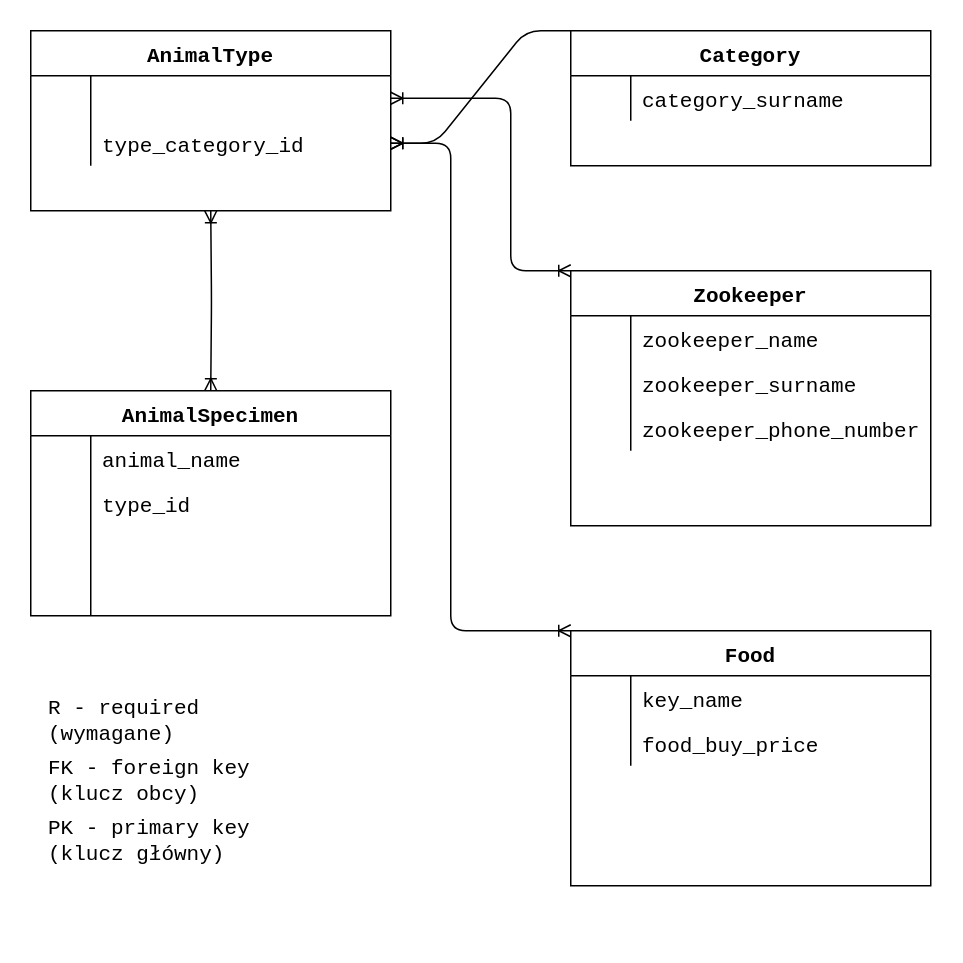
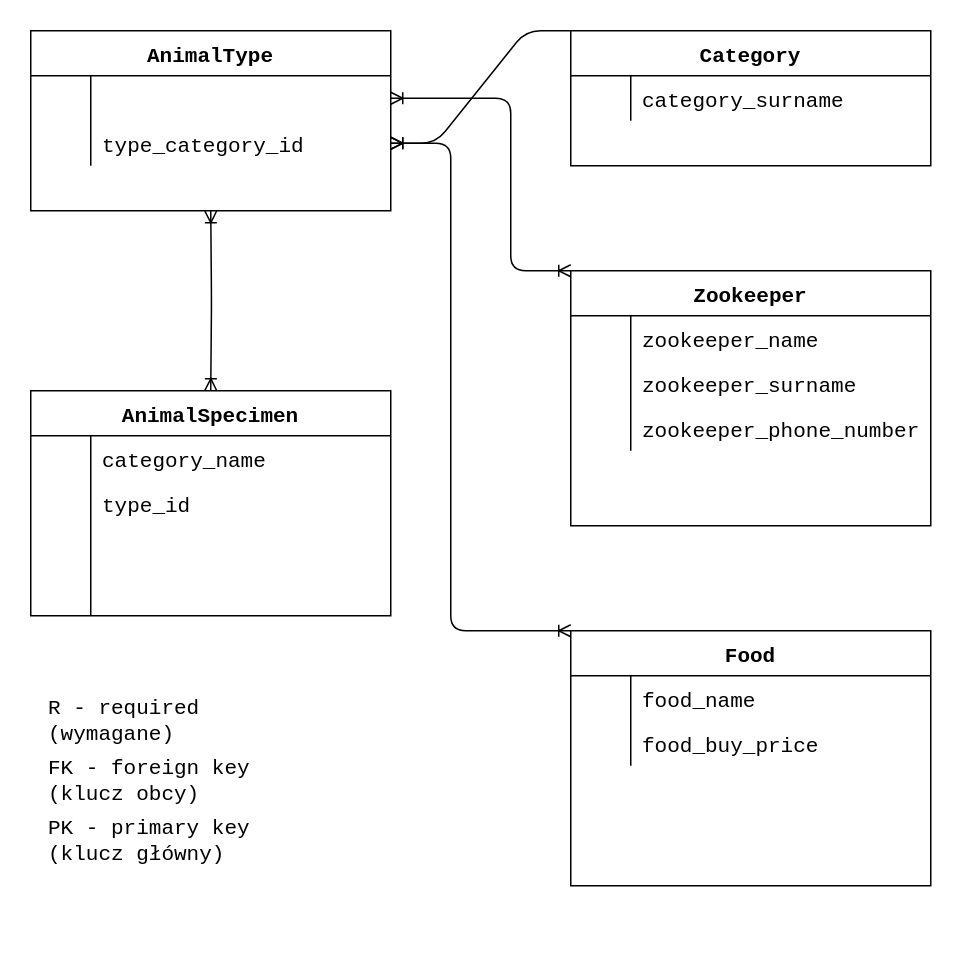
node "animal_name": label "animal_name" -> "category_name"
node "key_name": label "key_name" -> "food_name"
